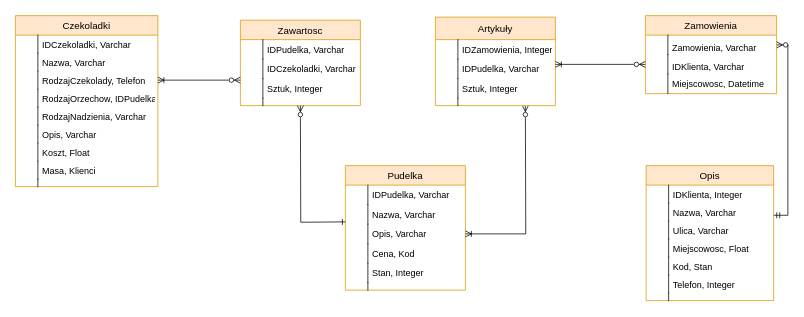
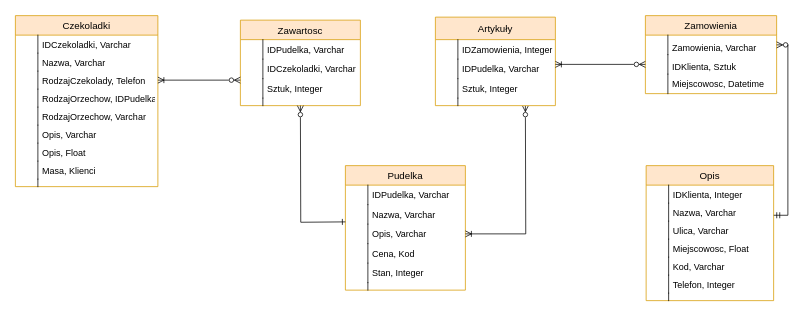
node "IDKlienta, Varchar": label "IDKlienta, Varchar" -> "IDKlienta, Sztuk"
node "RodzajNadzienia, Varchar": label "RodzajNadzienia, Varchar" -> "RodzajOrzechow, Varchar"
node "Koszt, Float": label "Koszt, Float" -> "Opis, Float"
node "Kod, Stan": label "Kod, Stan" -> "Kod, Varchar"
